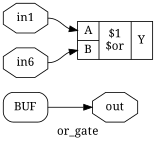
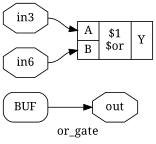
node "in1": label "in1" -> "in3"
